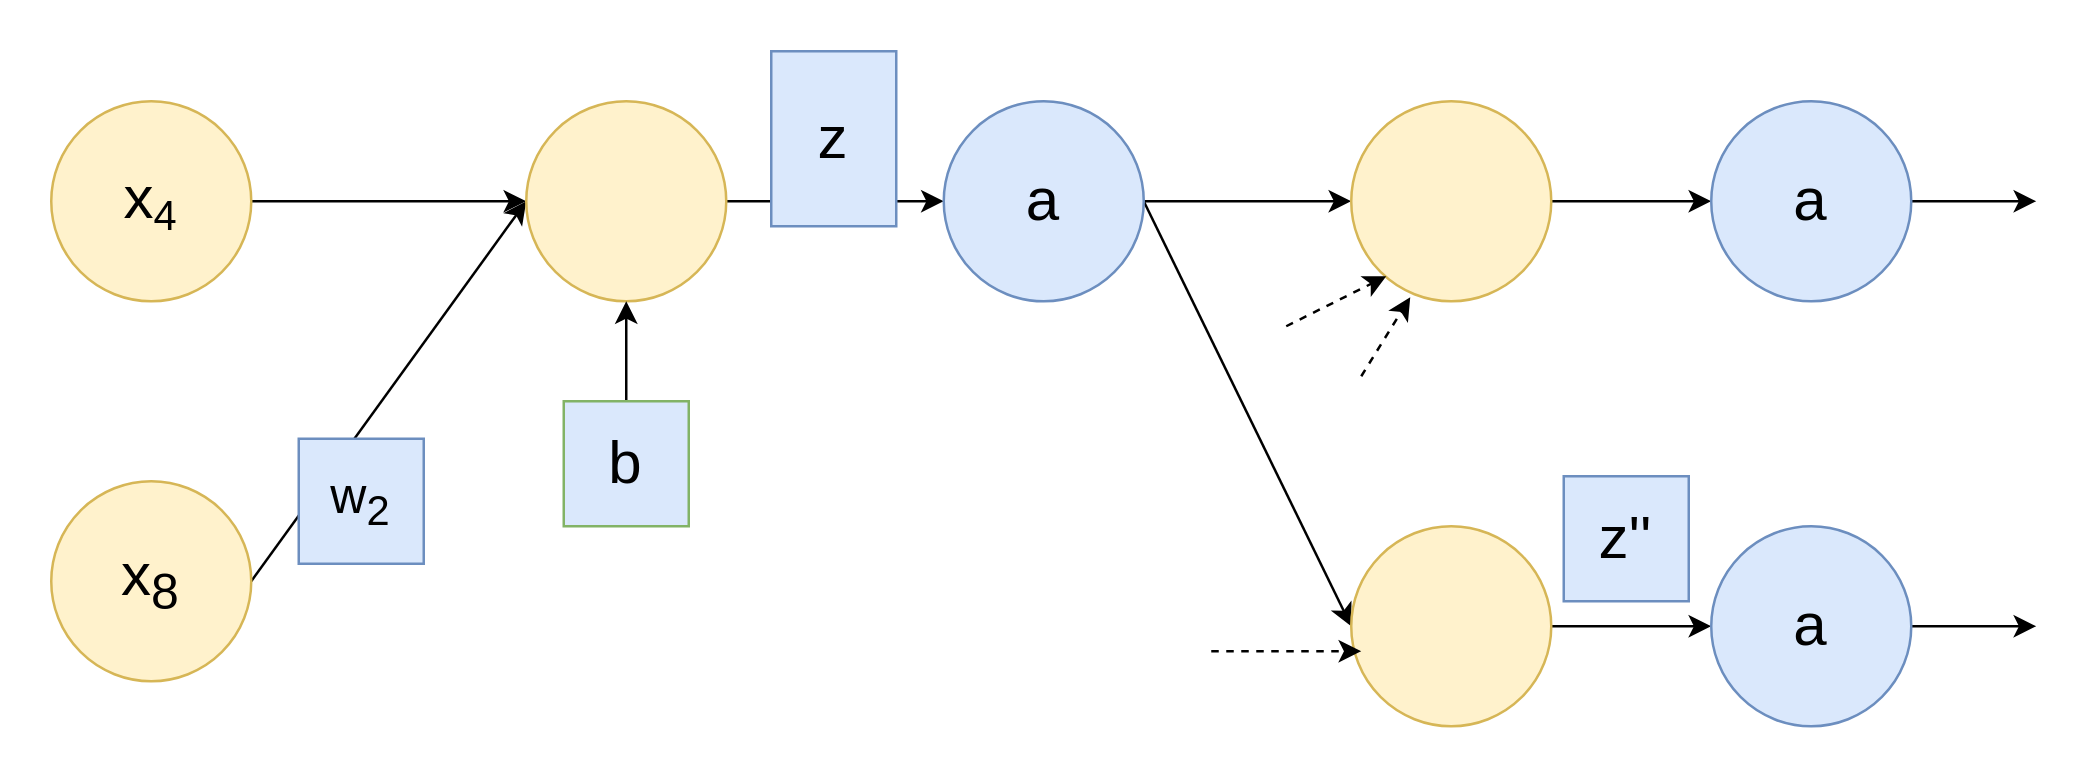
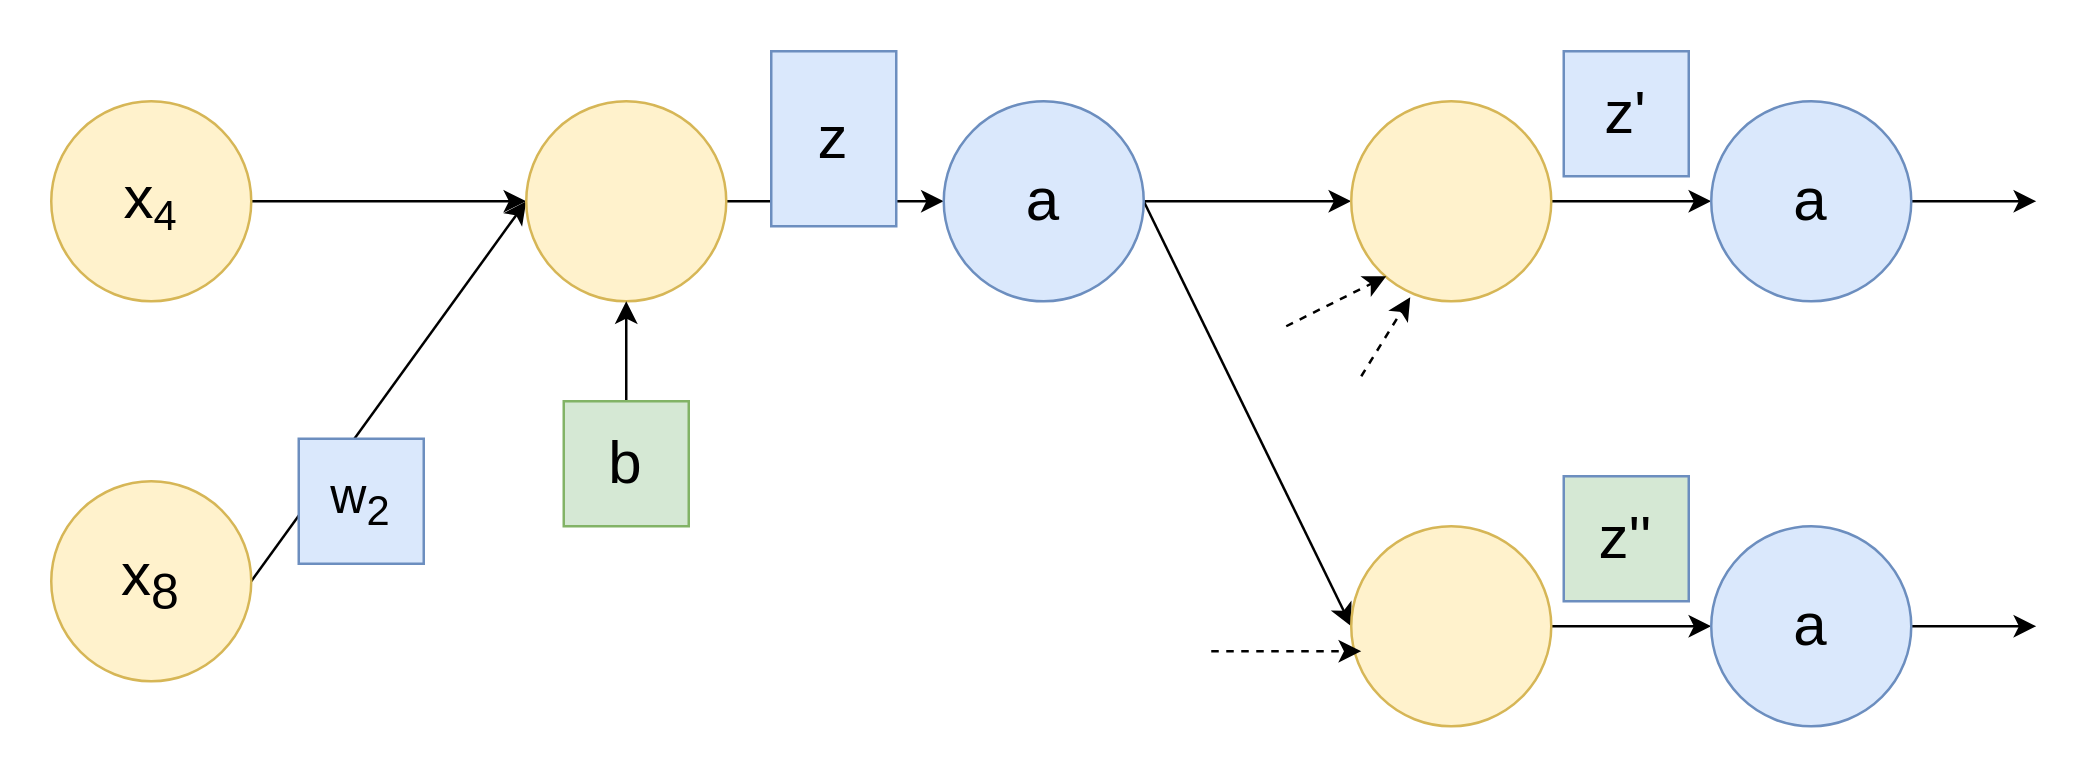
node "z'": added
node "b": fillcolor #dae8fc -> #d5e8d4
node "z''": fillcolor #dae8fc -> #d5e8d4
